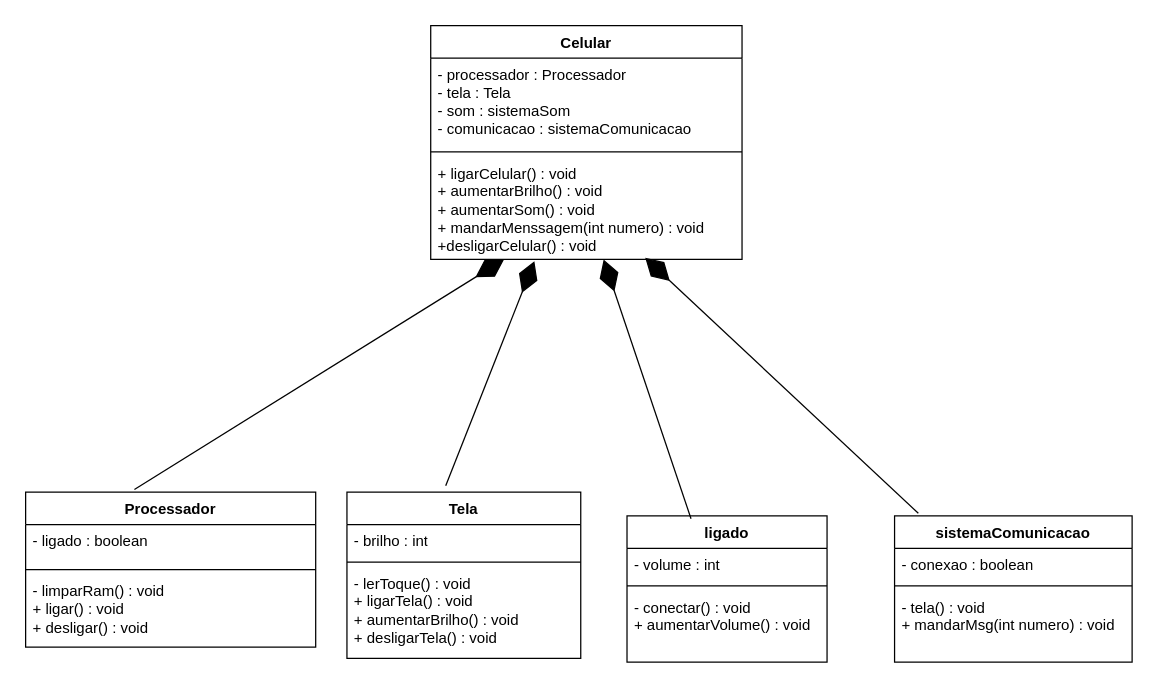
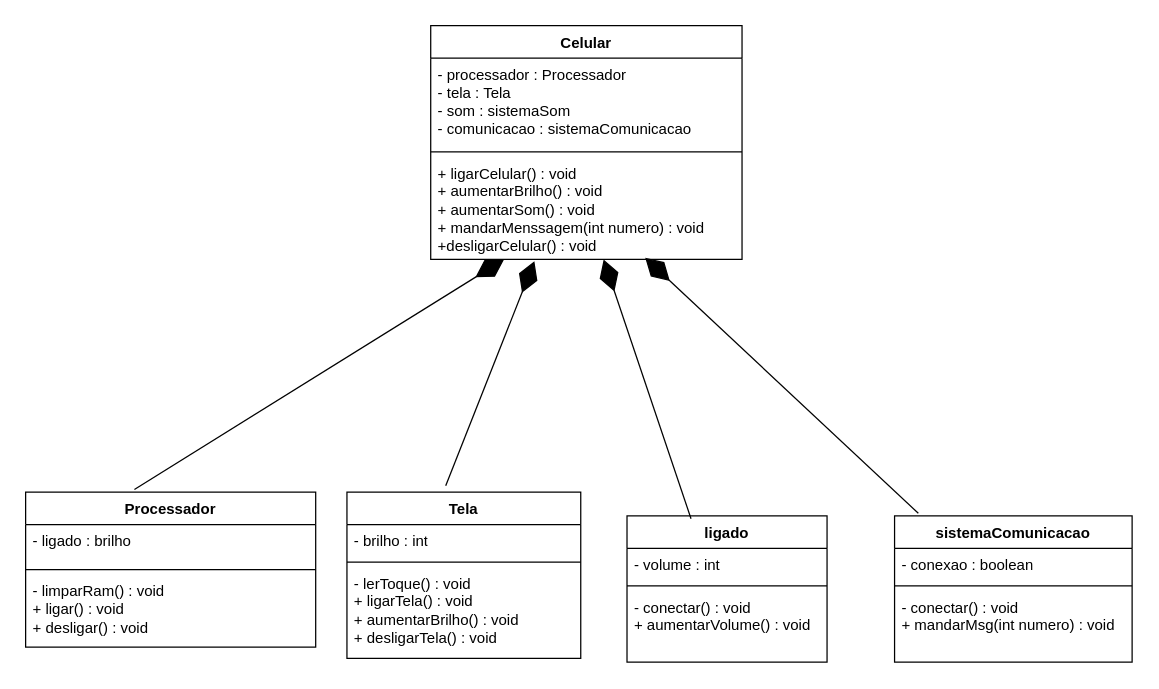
node "- ligado : boolean": label "- ligado : boolean" -> "- ligado : brilho"
node "- tela() : void + mandarMsg(int numero) : void": label "- tela() : void + mandarMsg(int numero) : void" -> "- conectar() : void + mandarMsg(int numero) : void"
